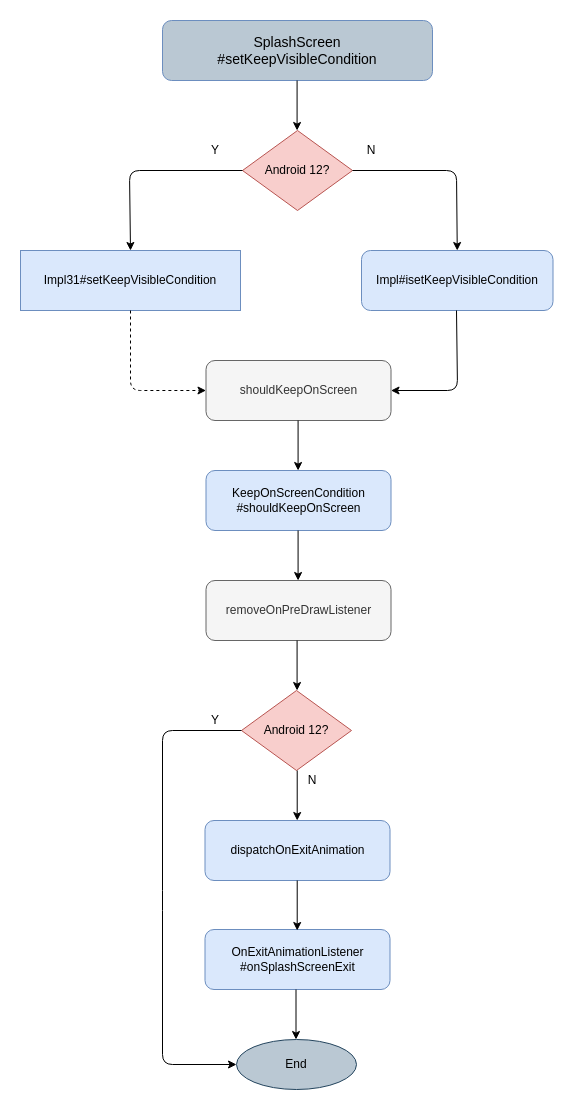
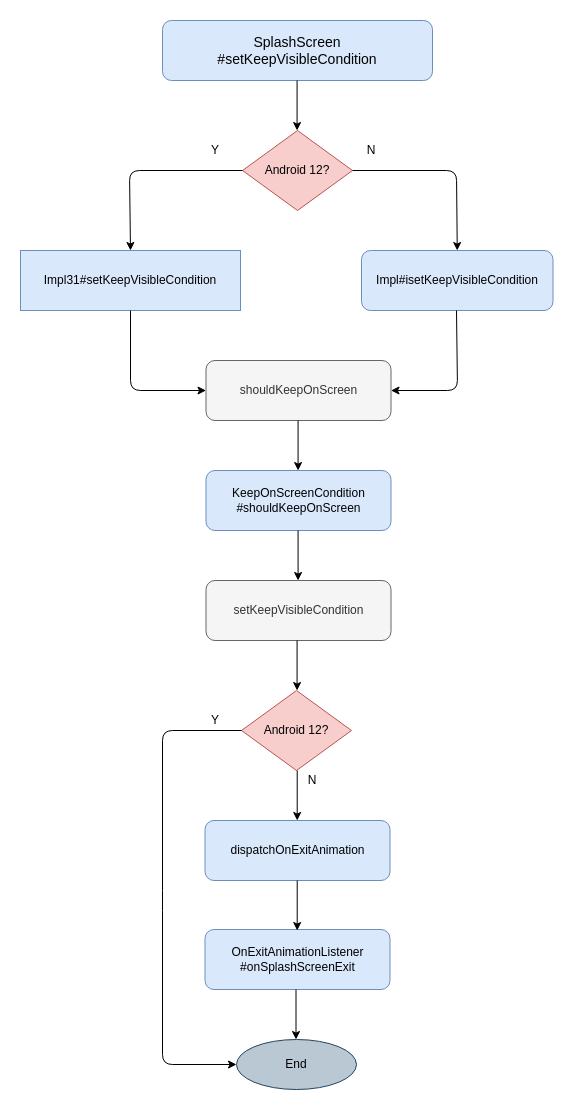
node "SplashScreen #setKeepVisibleCondition": fillcolor #bac8d3 -> #dae8fc
edge "Impl31#setKeepVisibleCondition" -> "shouldKeepOnScreen": style dashed -> solid
node "removeOnPreDrawListener": label "removeOnPreDrawListener" -> "setKeepVisibleCondition"
